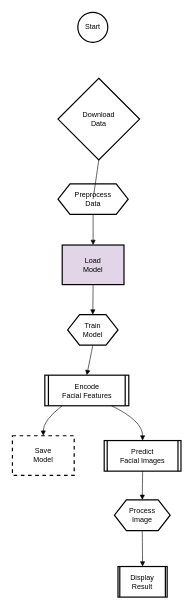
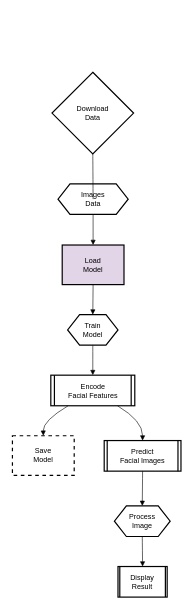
node "Start": removed
node "Download Data": moved (99, 119) -> (93, 113)
node "Preprocess Data": label "Preprocess Data" -> "Images Data"
node "Encode Facial Features": moved (87, 391) -> (93, 391)
node "Process Image": moved (142, 515) -> (142, 521)
